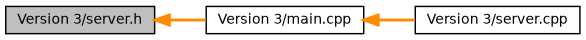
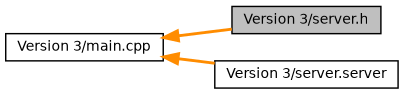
edge "Version 3/main.cpp" -> "Version 3/server.h": reversed
node "Version 3/server.cpp": label "Version 3/server.cpp" -> "Version 3/server.server"
